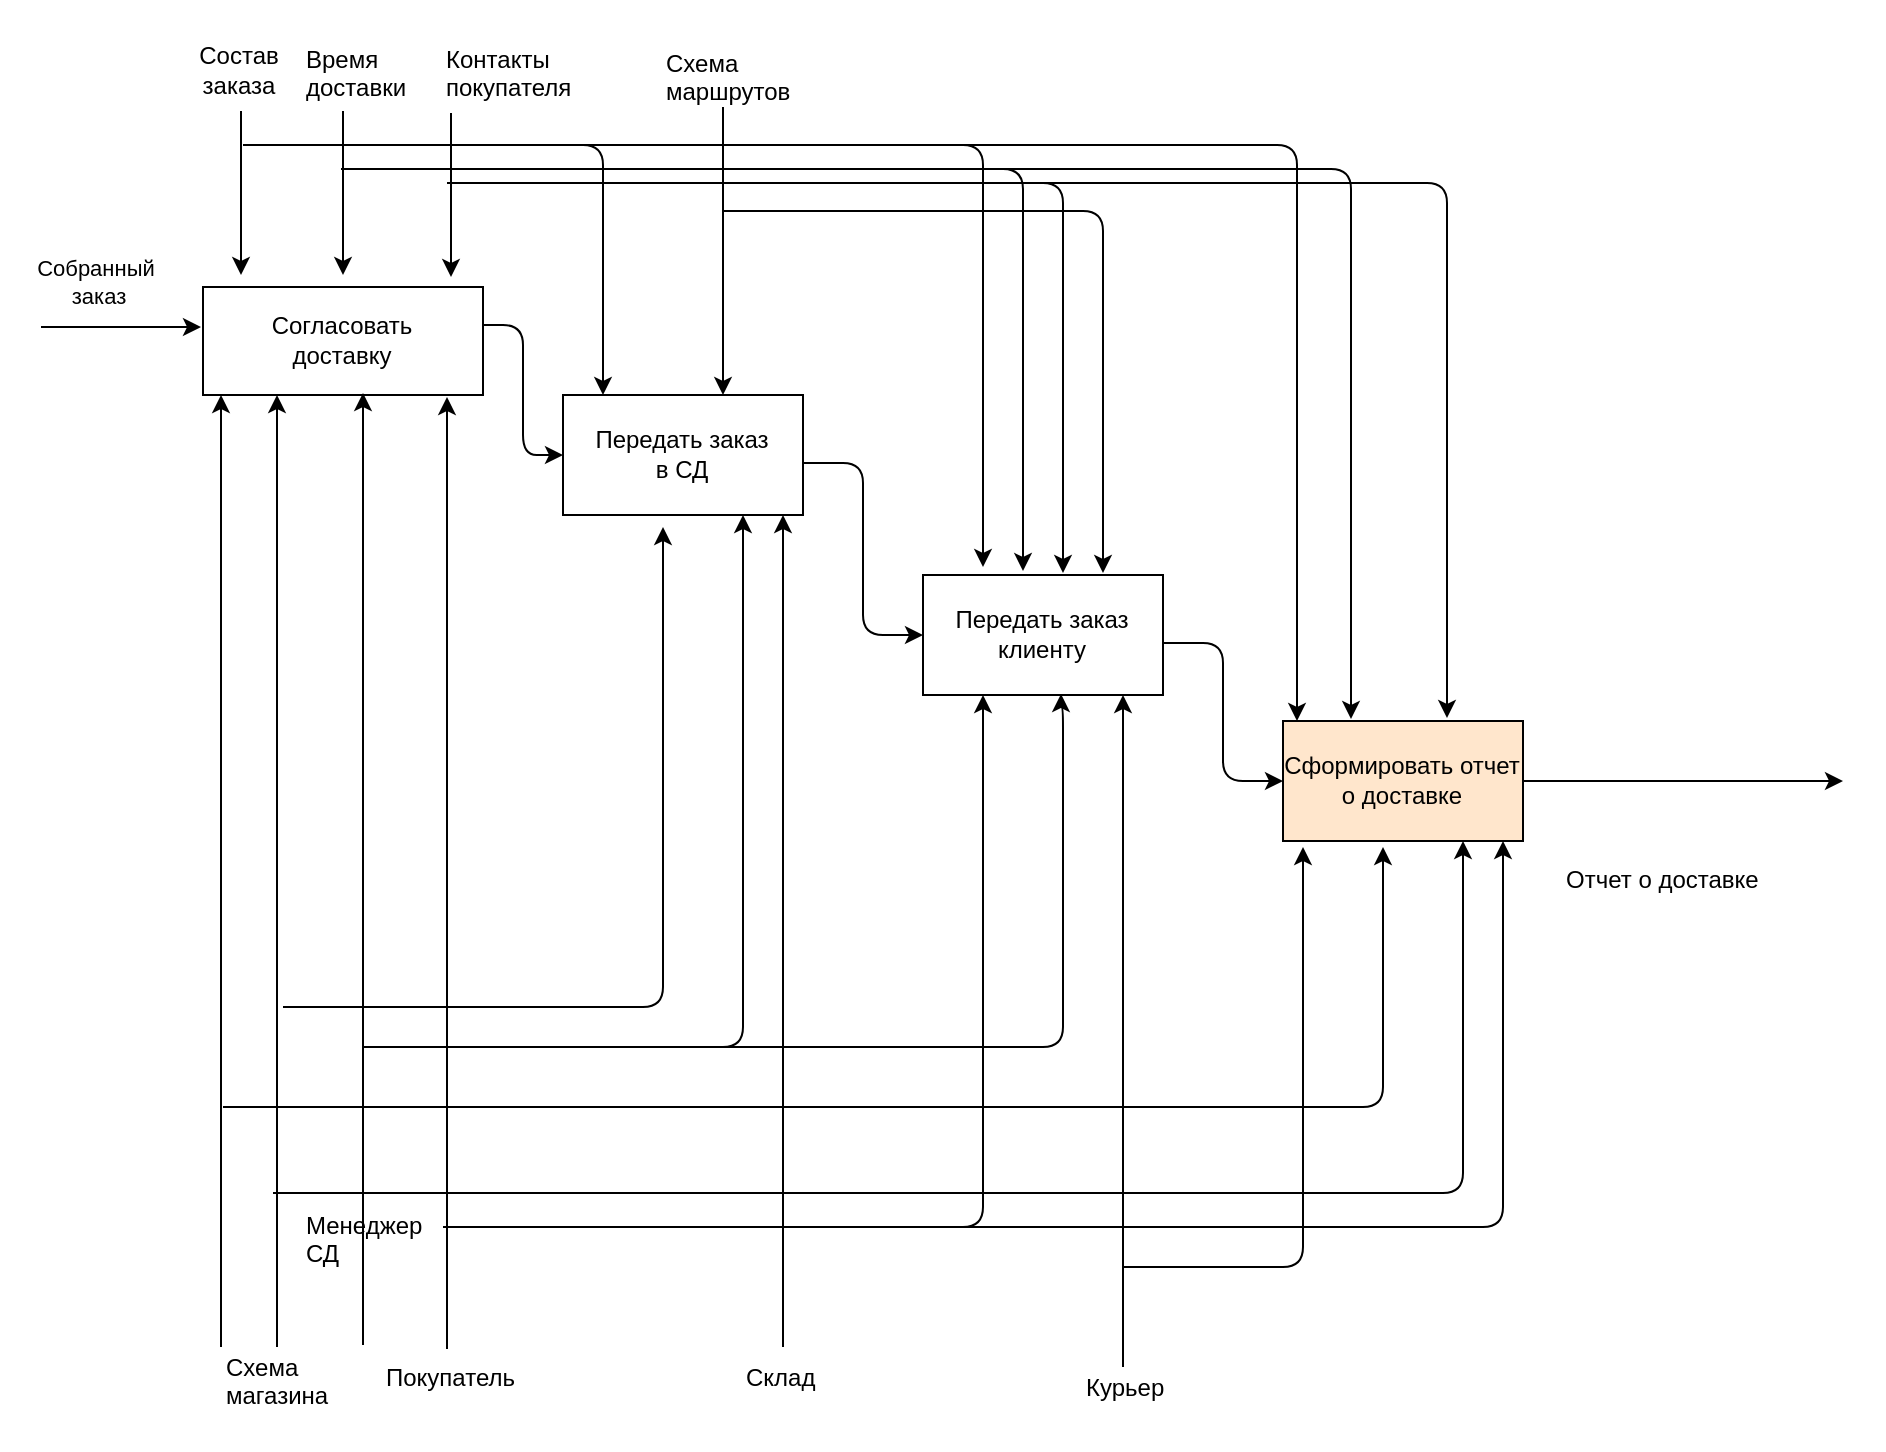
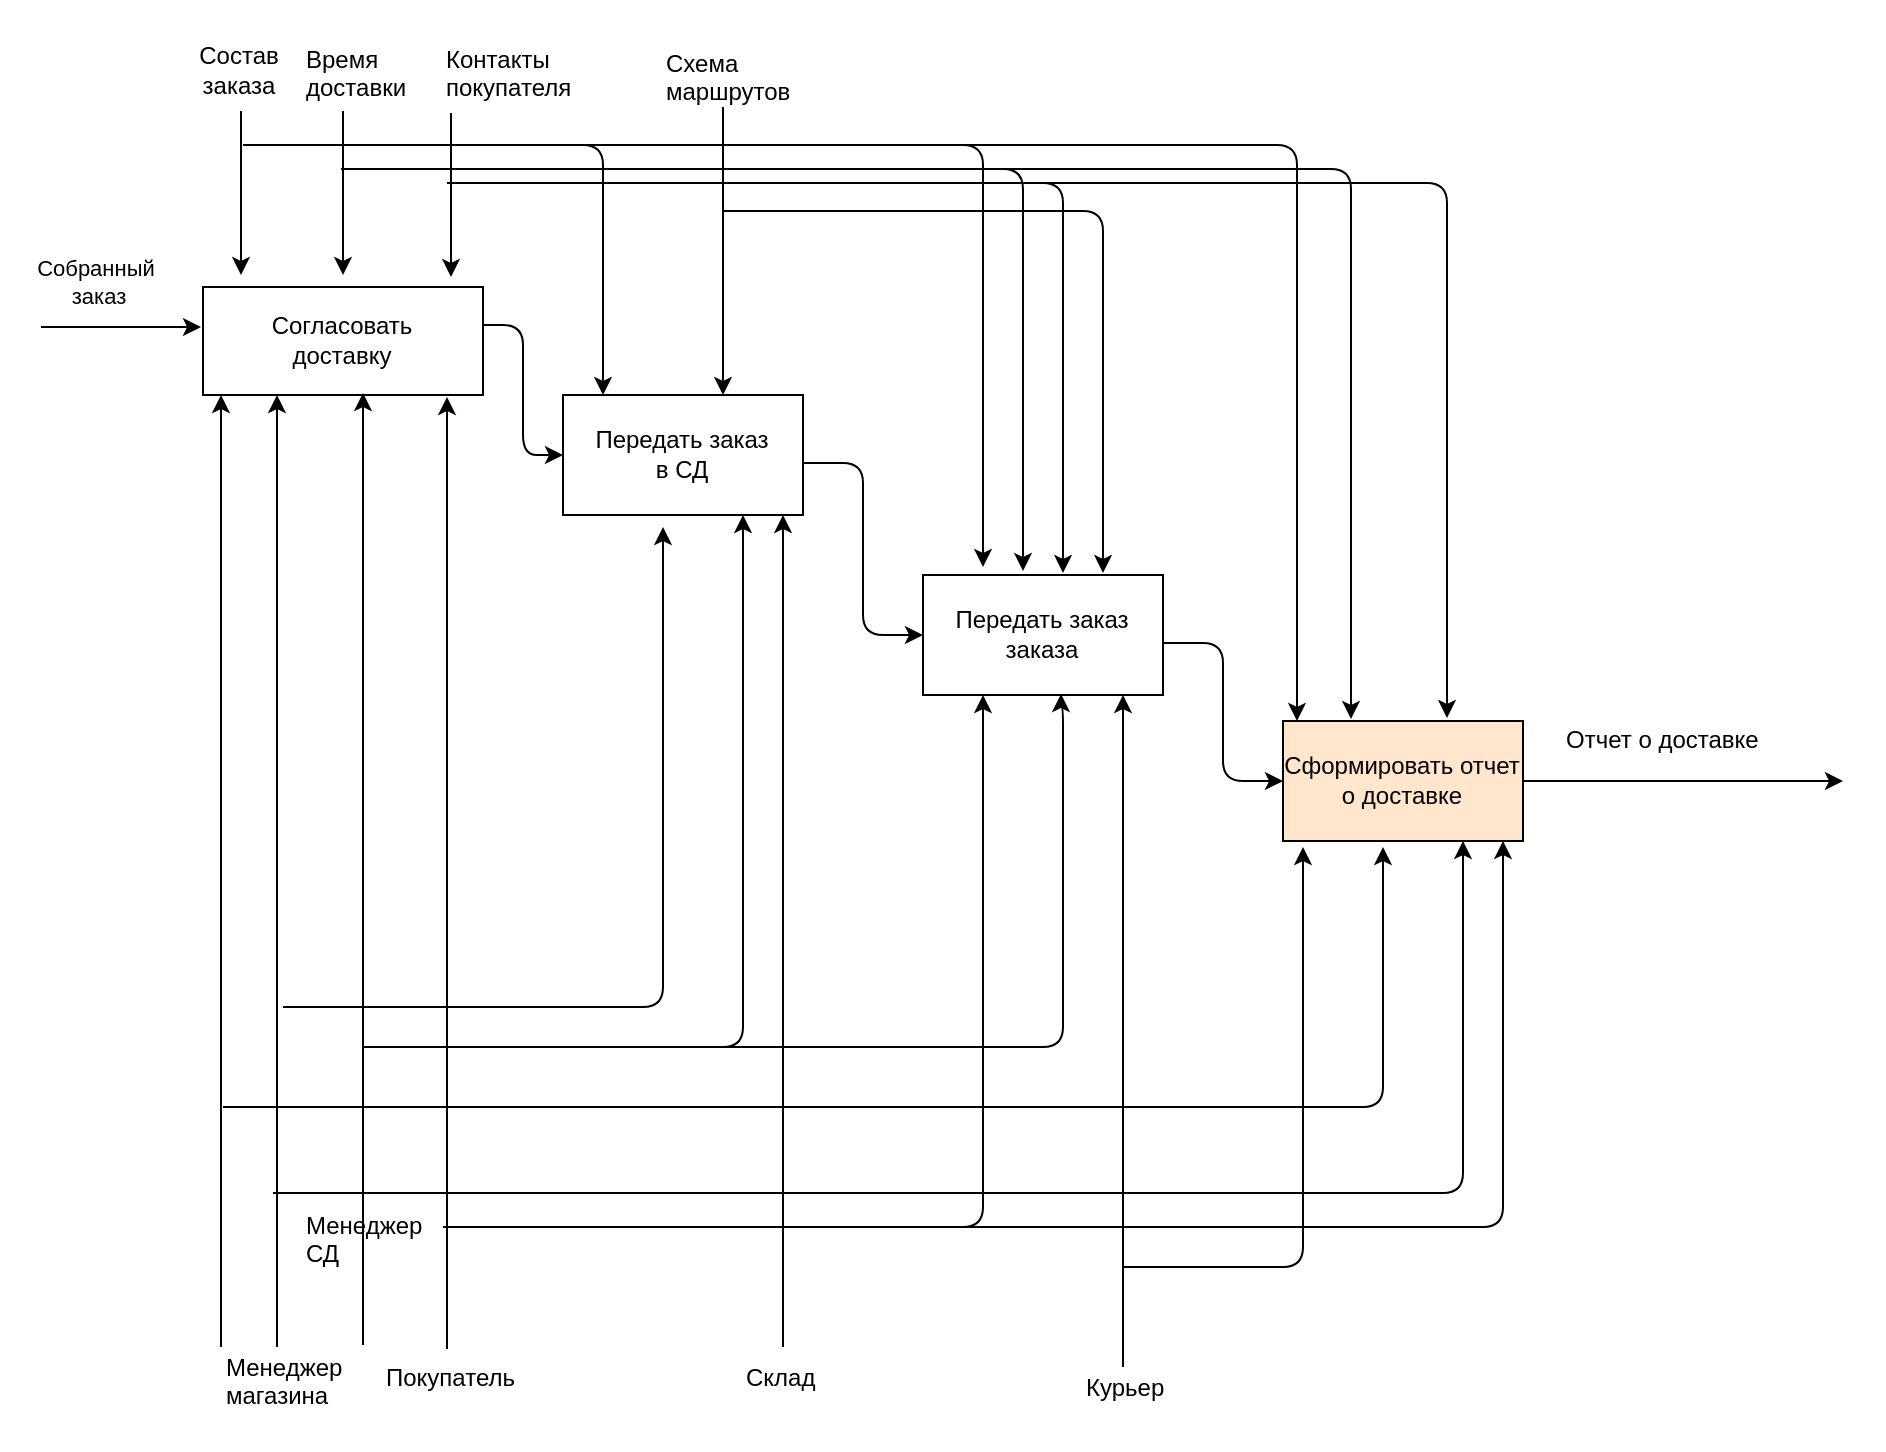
node "Передать заказ клиенту": label "Передать заказ клиенту" -> "Передать заказ заказа"
node "Отчет о доставке": moved (1683, 881) -> (1683, 741)
node "Схема магазина": label "Схема магазина" -> "Менеджер магазина"
